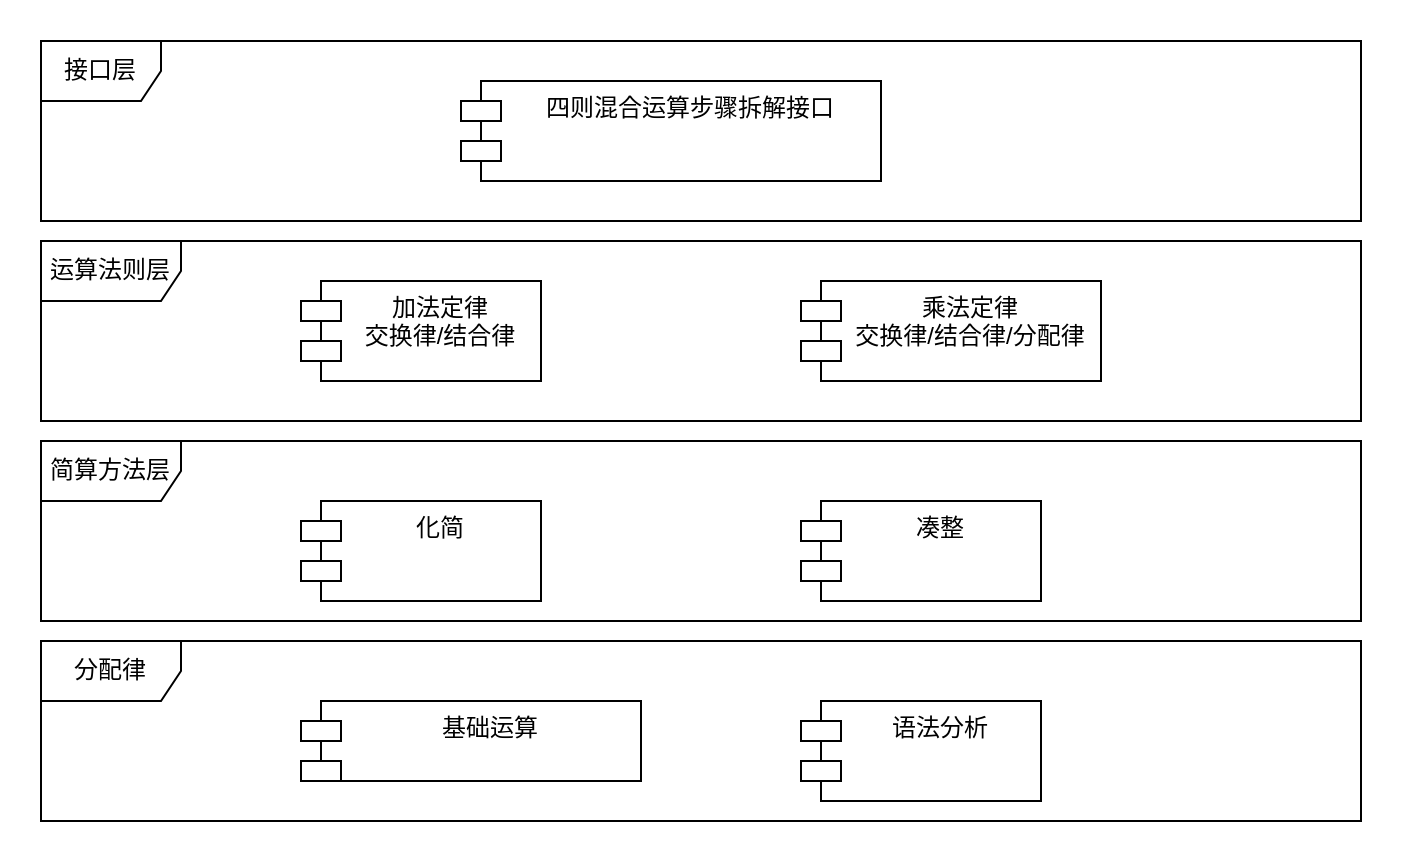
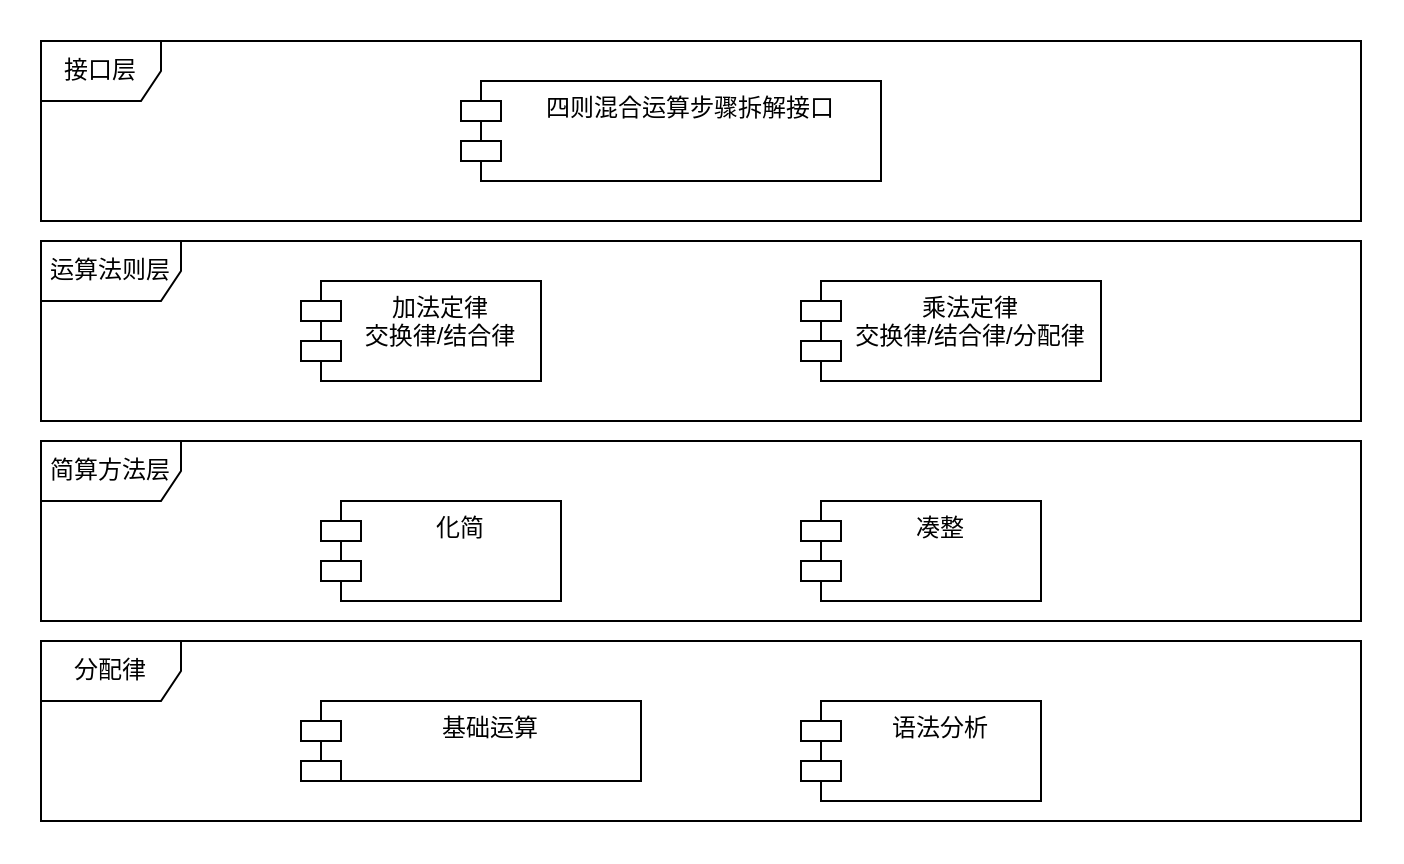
node "化简": moved (421, 551) -> (441, 551)
